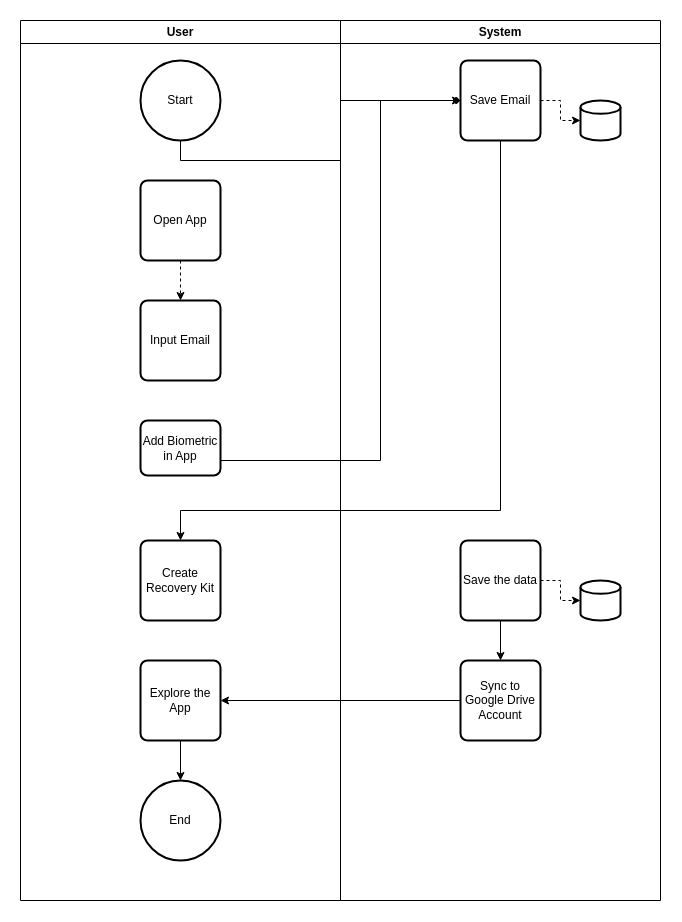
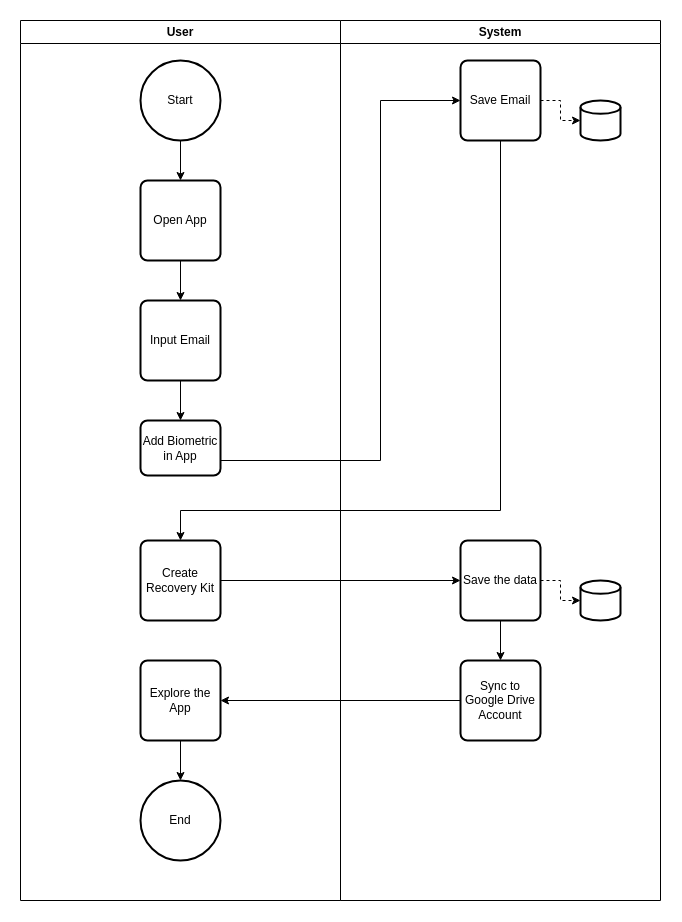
edge "Add Biometric in App" -> "Save Email": arrowhead diamond -> classic
edge "Start" -> "Save Email": now "Start" -> "Open App"
edge "Open App" -> "Input Email": style dashed -> solid
edge "Input Email" -> "Add Biometric in App": added
edge "Create Recovery Kit" -> "Save the data": added
